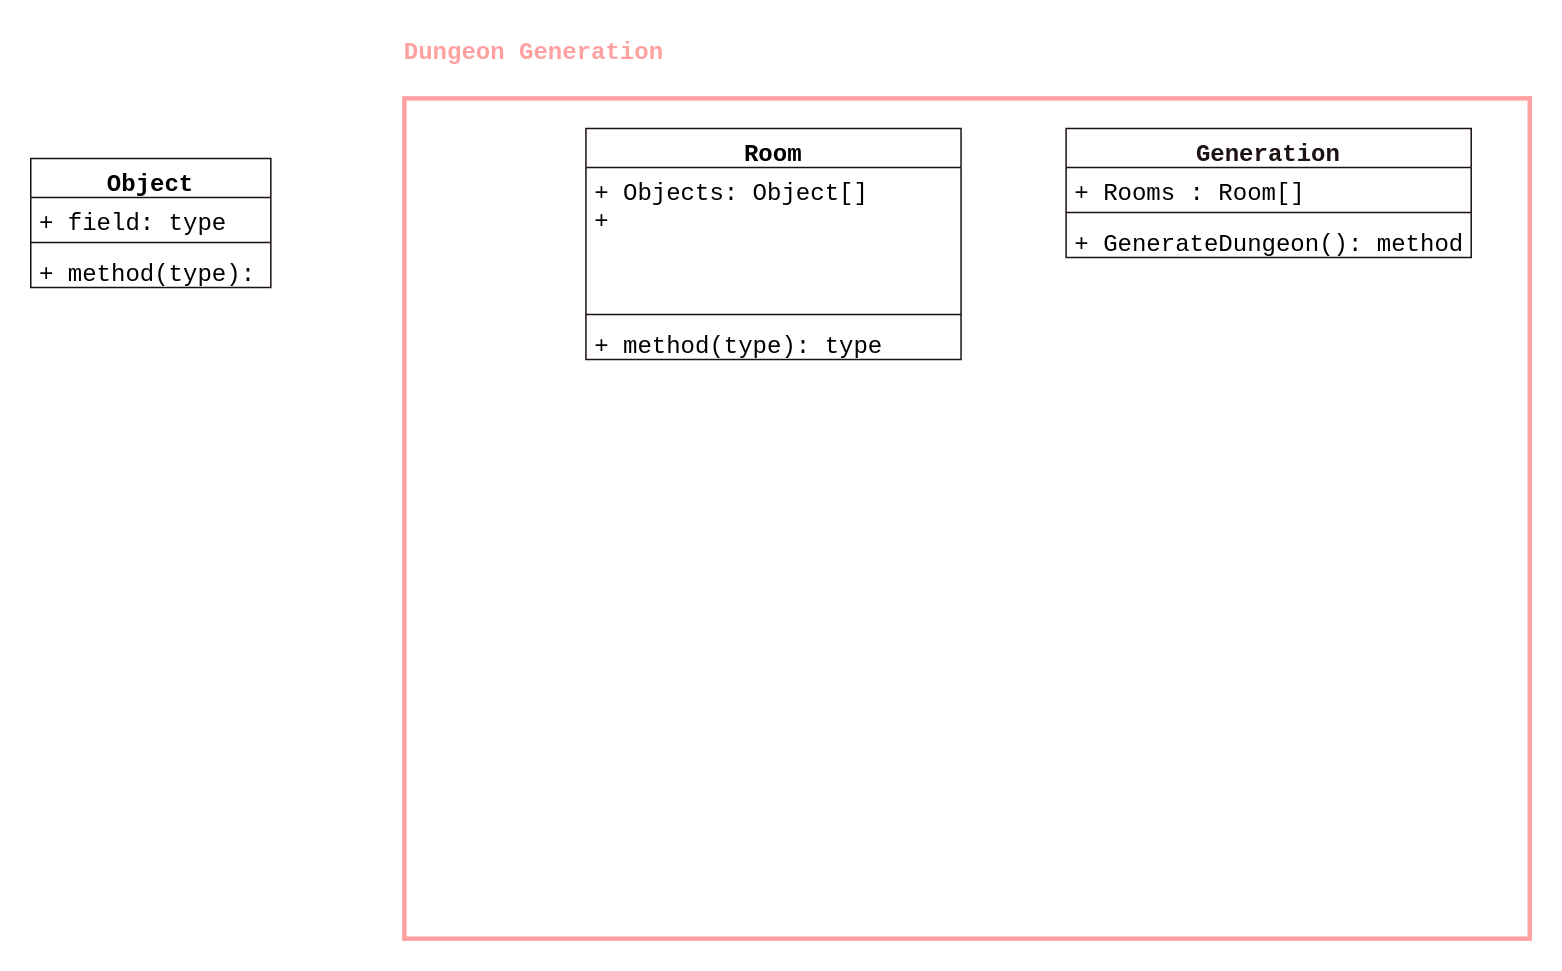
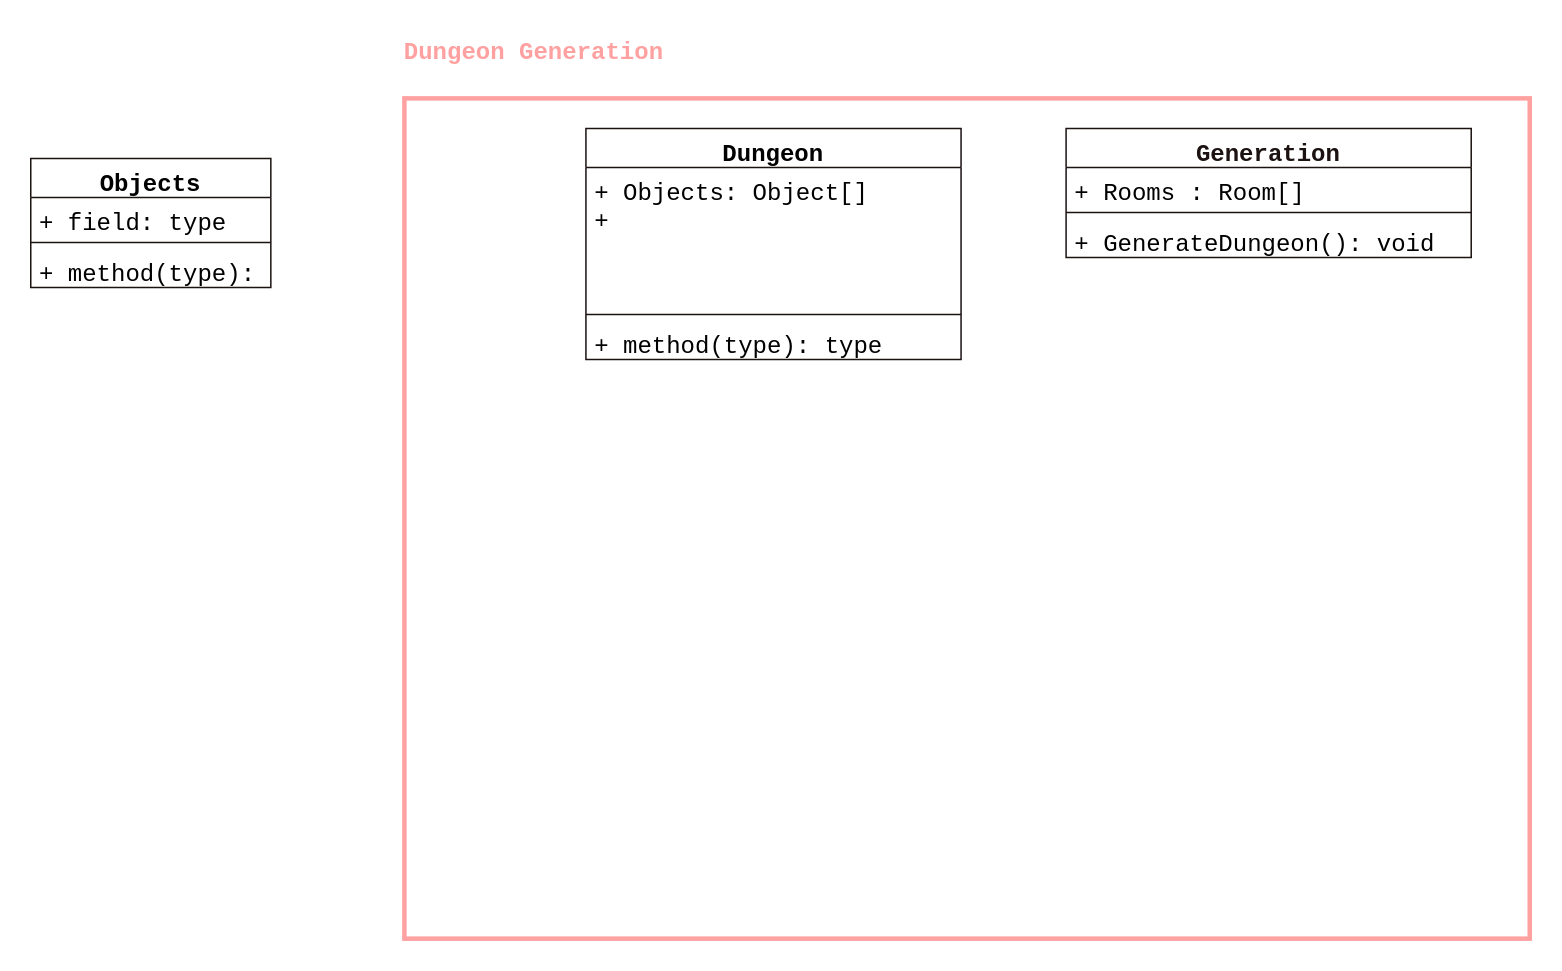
node "Room": label "Room" -> "Dungeon"
node "Object": label "Object" -> "Objects"
node "+ GenerateDungeon(): method": label "+ GenerateDungeon(): method" -> "+ GenerateDungeon(): void"
